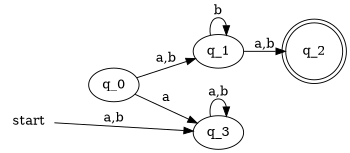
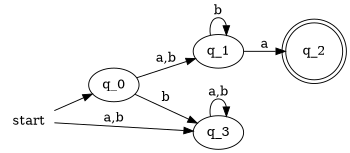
edge "q_1" -> "q_2": label "a,b" -> "a"
edge "q_0" -> "q_3": label "a" -> "b"
edge "start" -> "q_0": added
